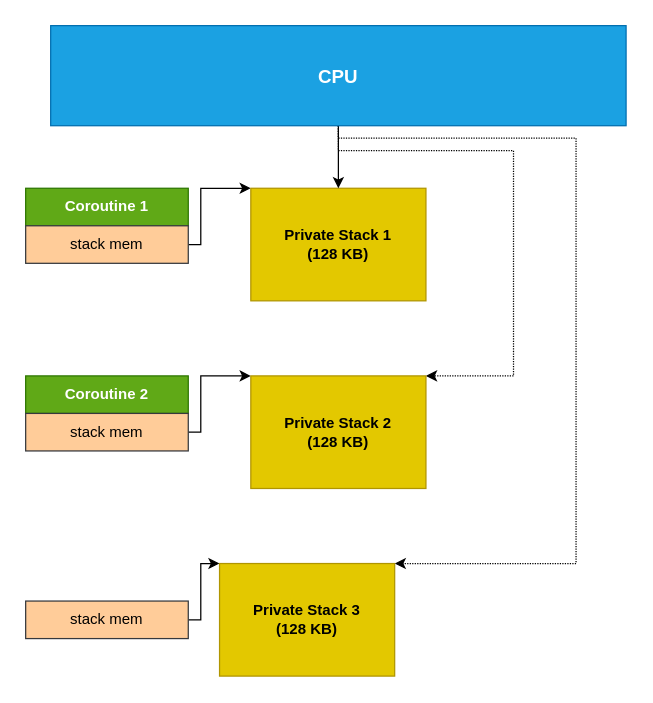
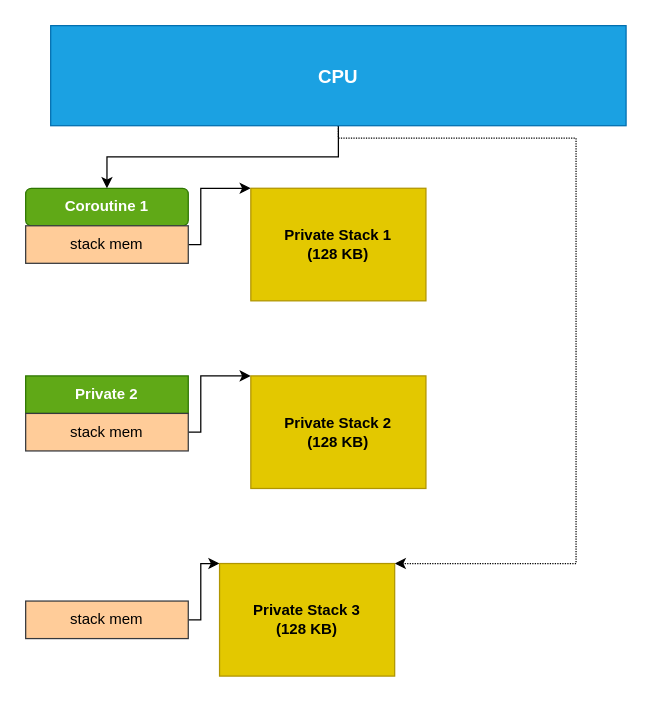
edge "CPU" -> "Private Stack 1 (128 KB)": now "CPU" -> "Coroutine 1"
node "Coroutine 1": shape rectangle -> rounded rectangle
edge "CPU" -> "Private Stack 2 (128 KB)": removed
node "Coroutine 2": label "Coroutine 2" -> "Private 2"
